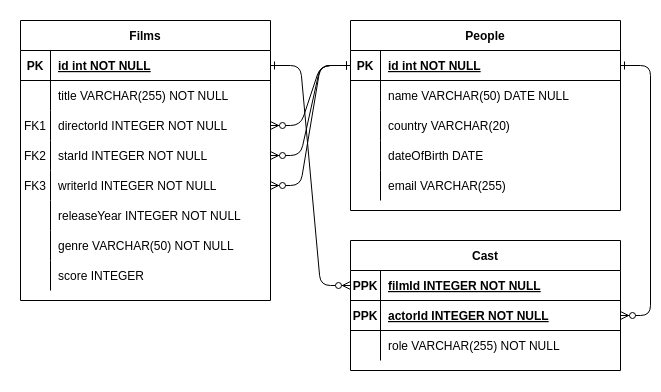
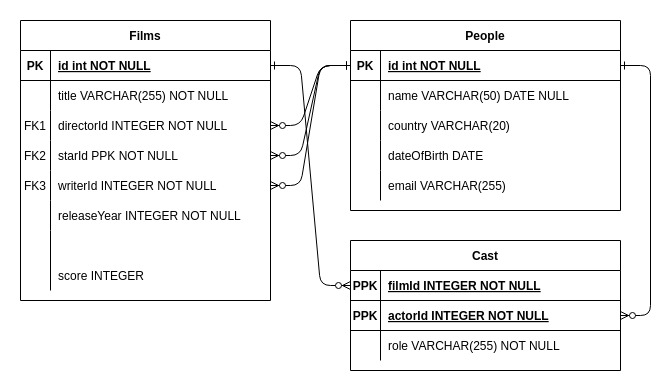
node "starId INTEGER NOT NULL": label "starId INTEGER NOT NULL" -> "starId PPK NOT NULL"
node "genre VARCHAR(50) NOT NULL": removed
